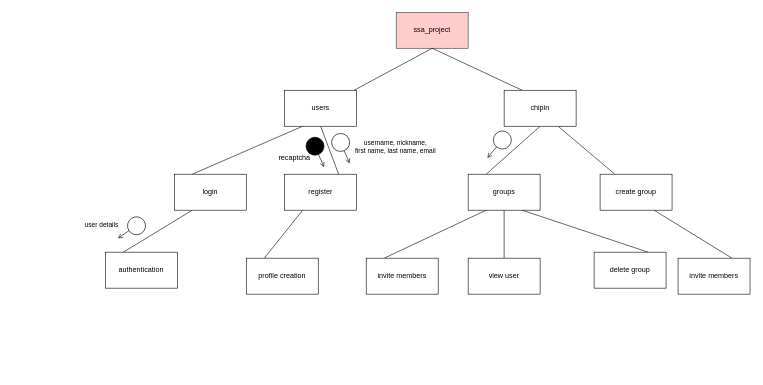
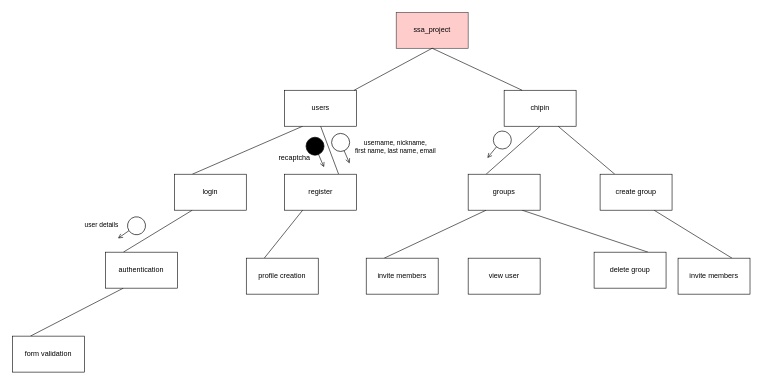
edge "groups" -- "view user": removed
edge "authentication" -- "form validation": added
node "form validation": added
